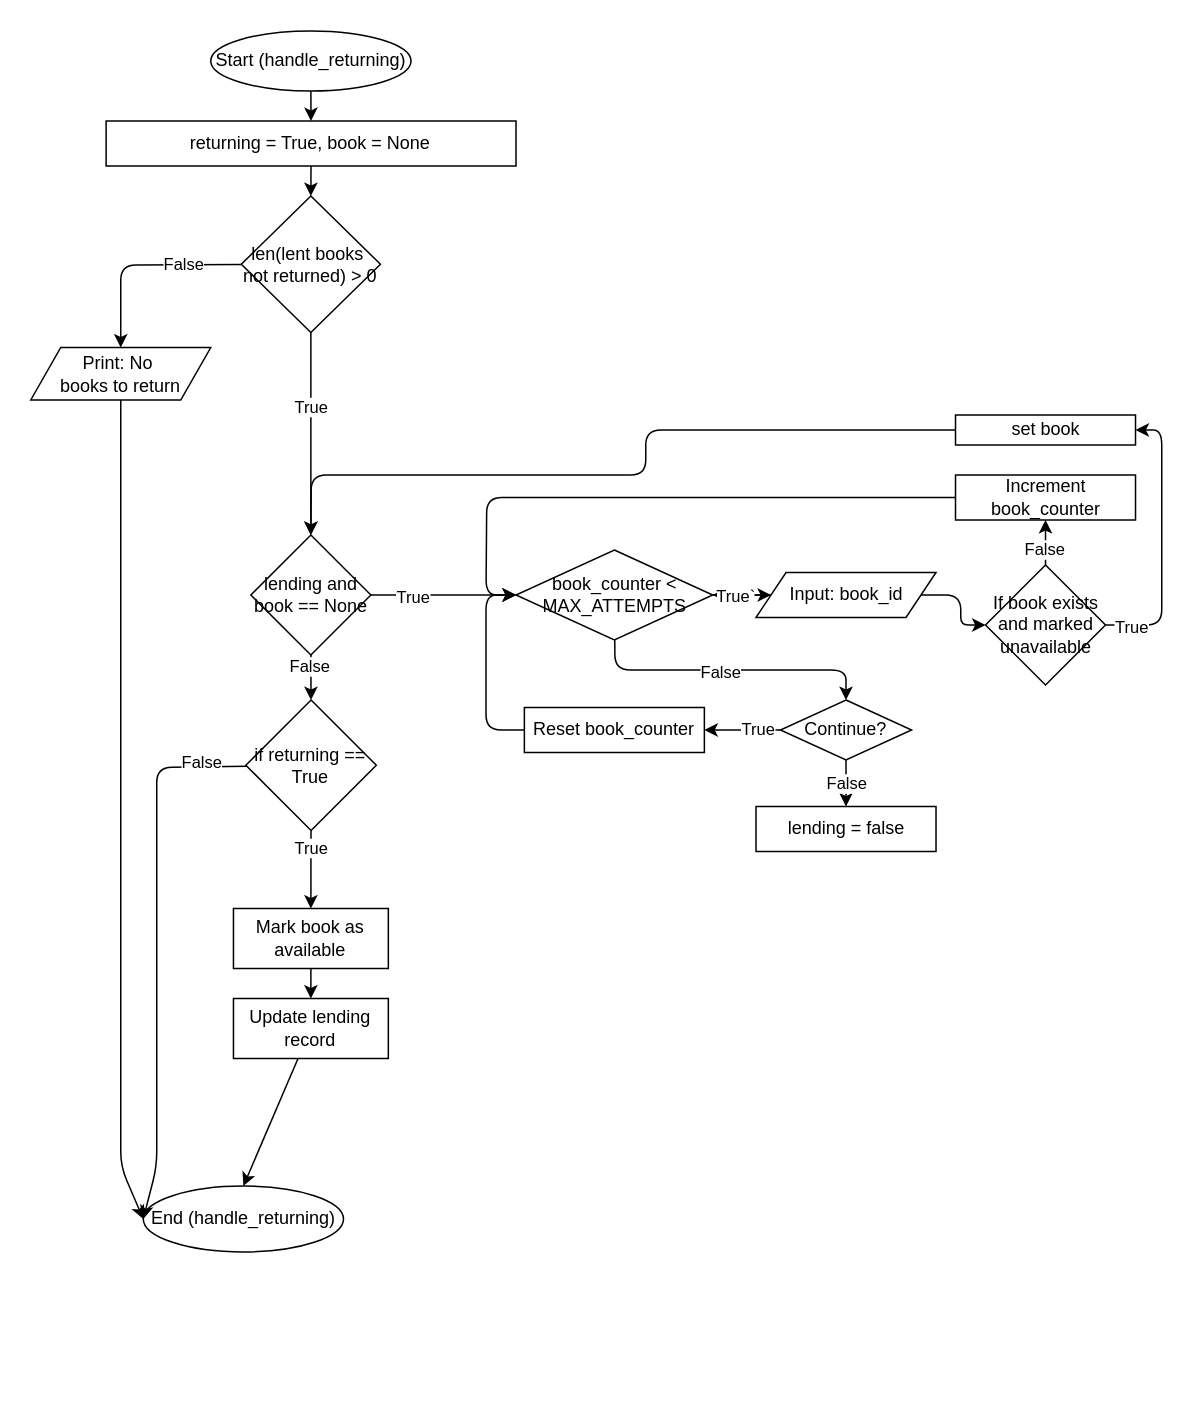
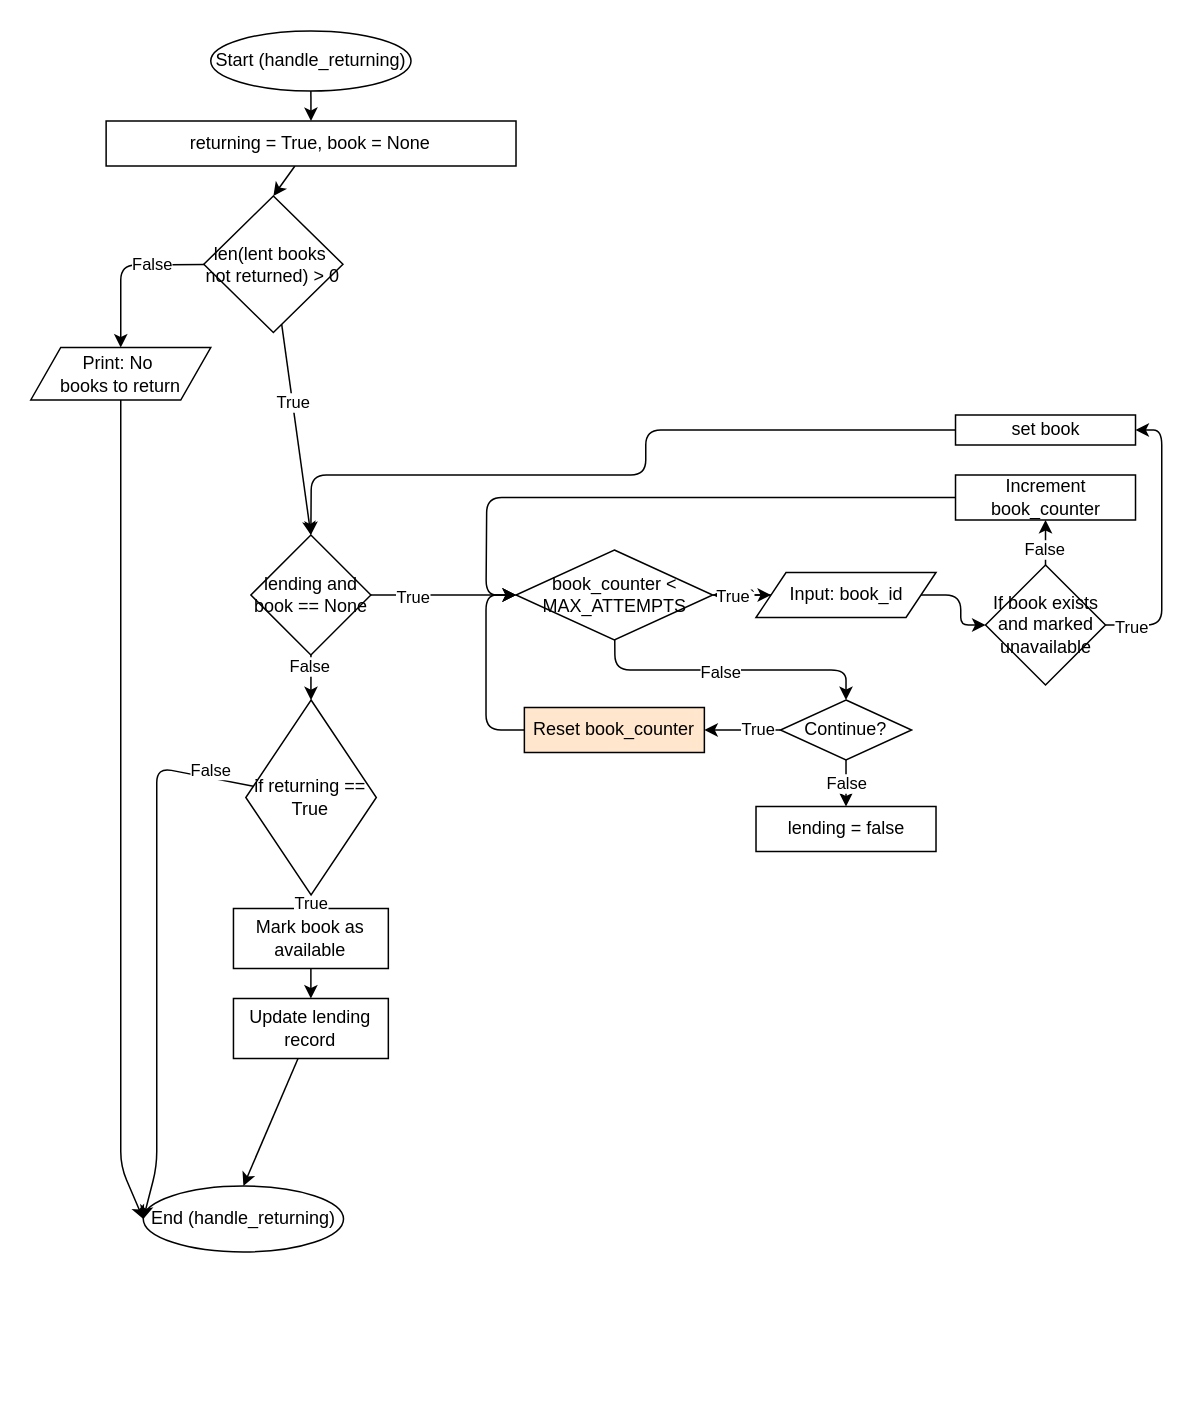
node "len(lent books not returned) > 0": moved (311, 264) -> (273, 264)
node "Reset book_counter": fillcolor #ffffff -> #ffe6cc
node "if returning == True": size 131x131 -> 131x195
